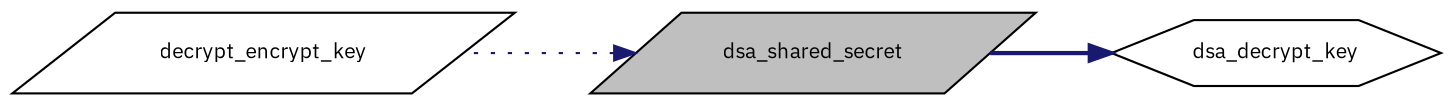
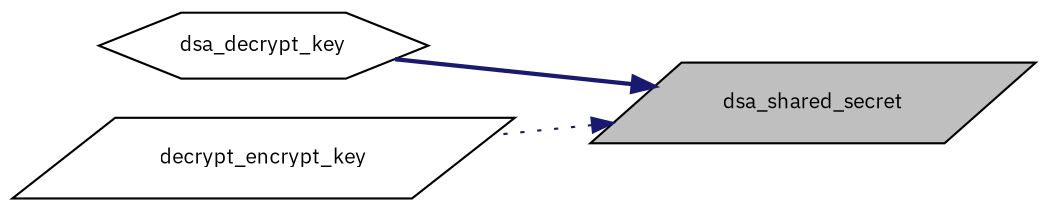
edge "dsa_shared_secret" -> "dsa_decrypt_key": reversed
